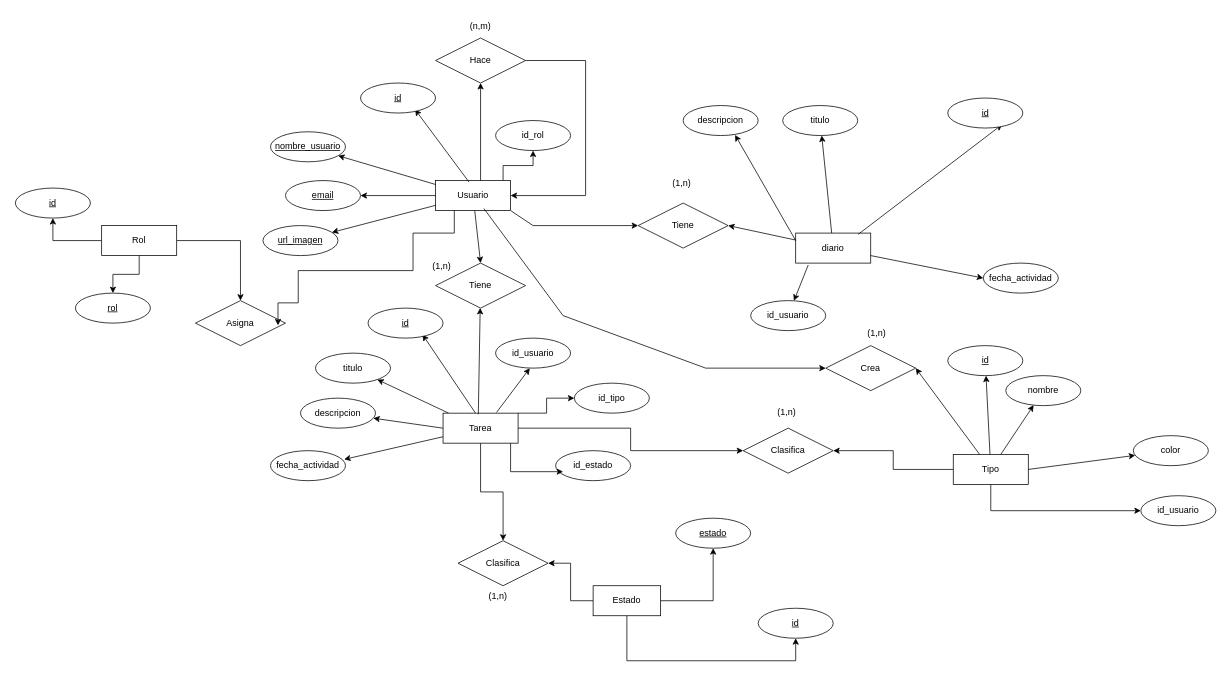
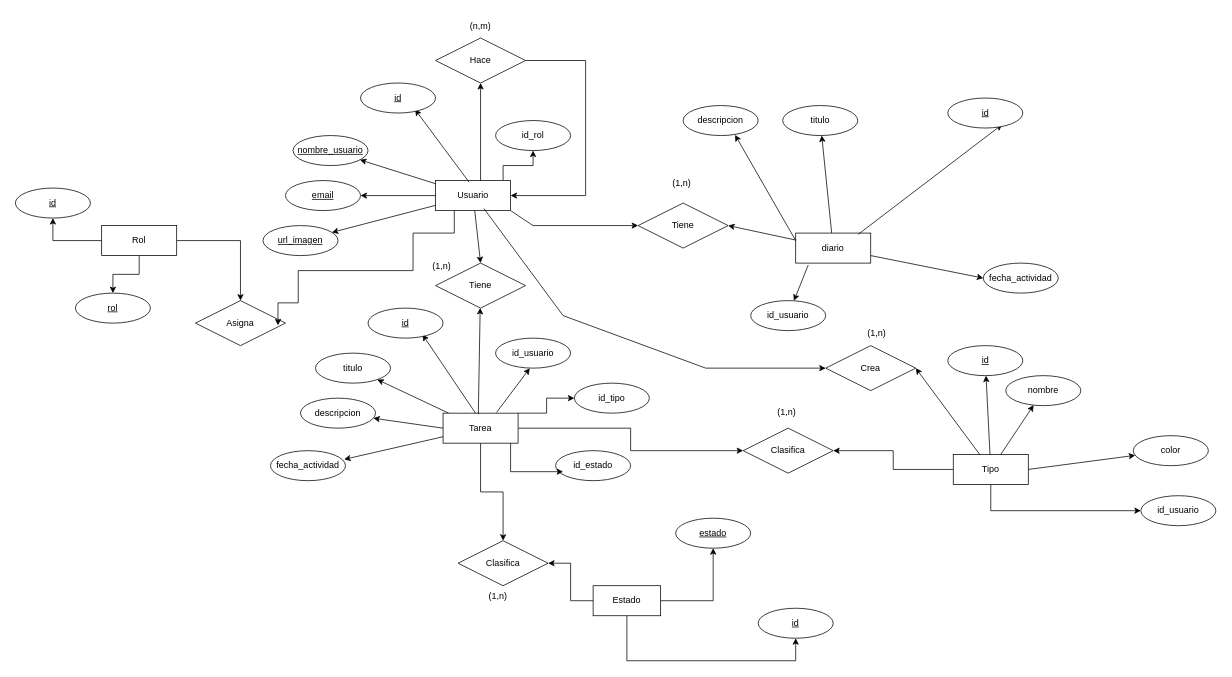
node "nombre_usuario": moved (308, 147) -> (330, 150)
